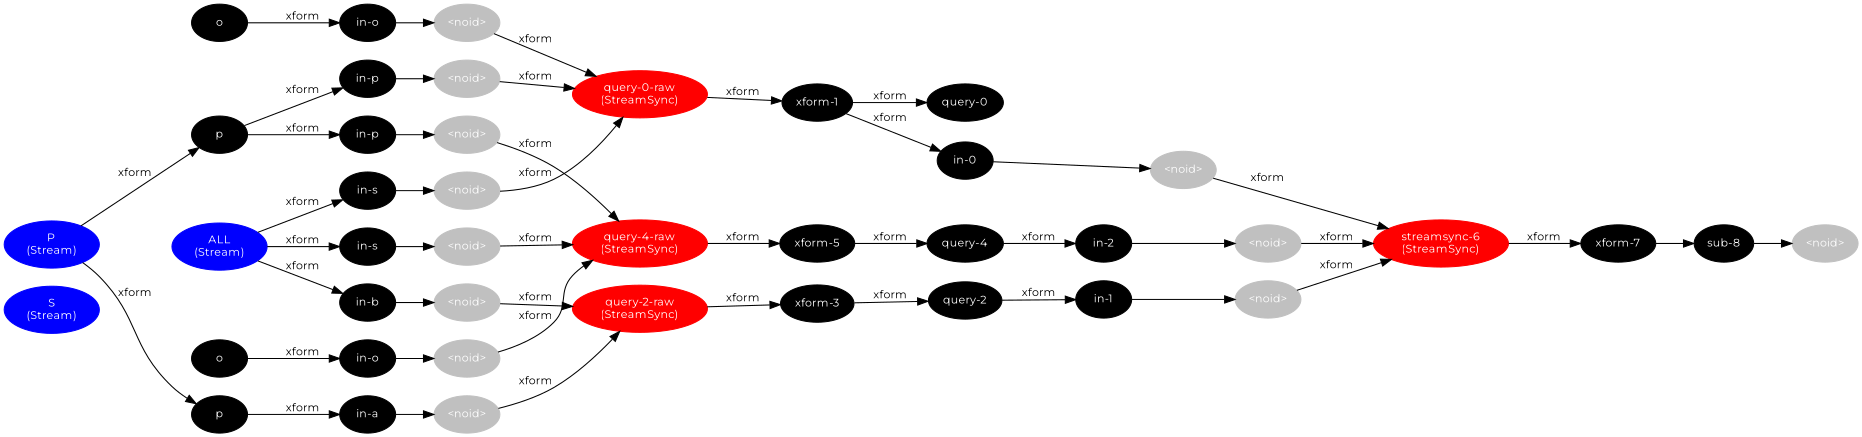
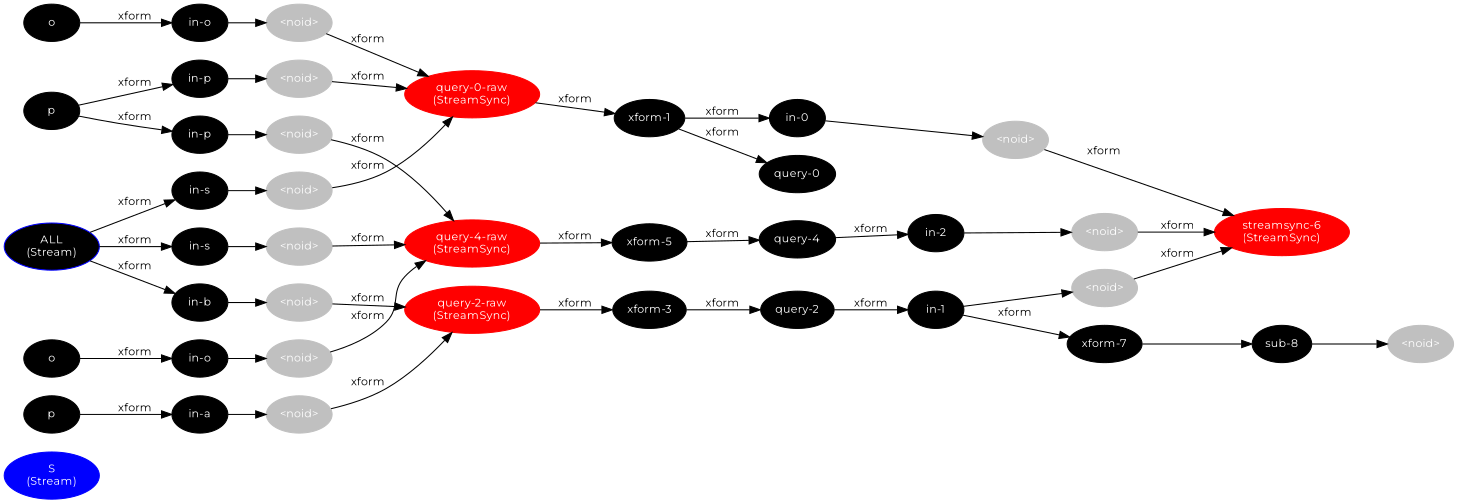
edge "streamsync-6 (StreamSync)" -> "xform-7": now "in-1" -> "xform-7"
node "P (Stream)": removed
node "ALL (Stream)": fillcolor blue -> black
